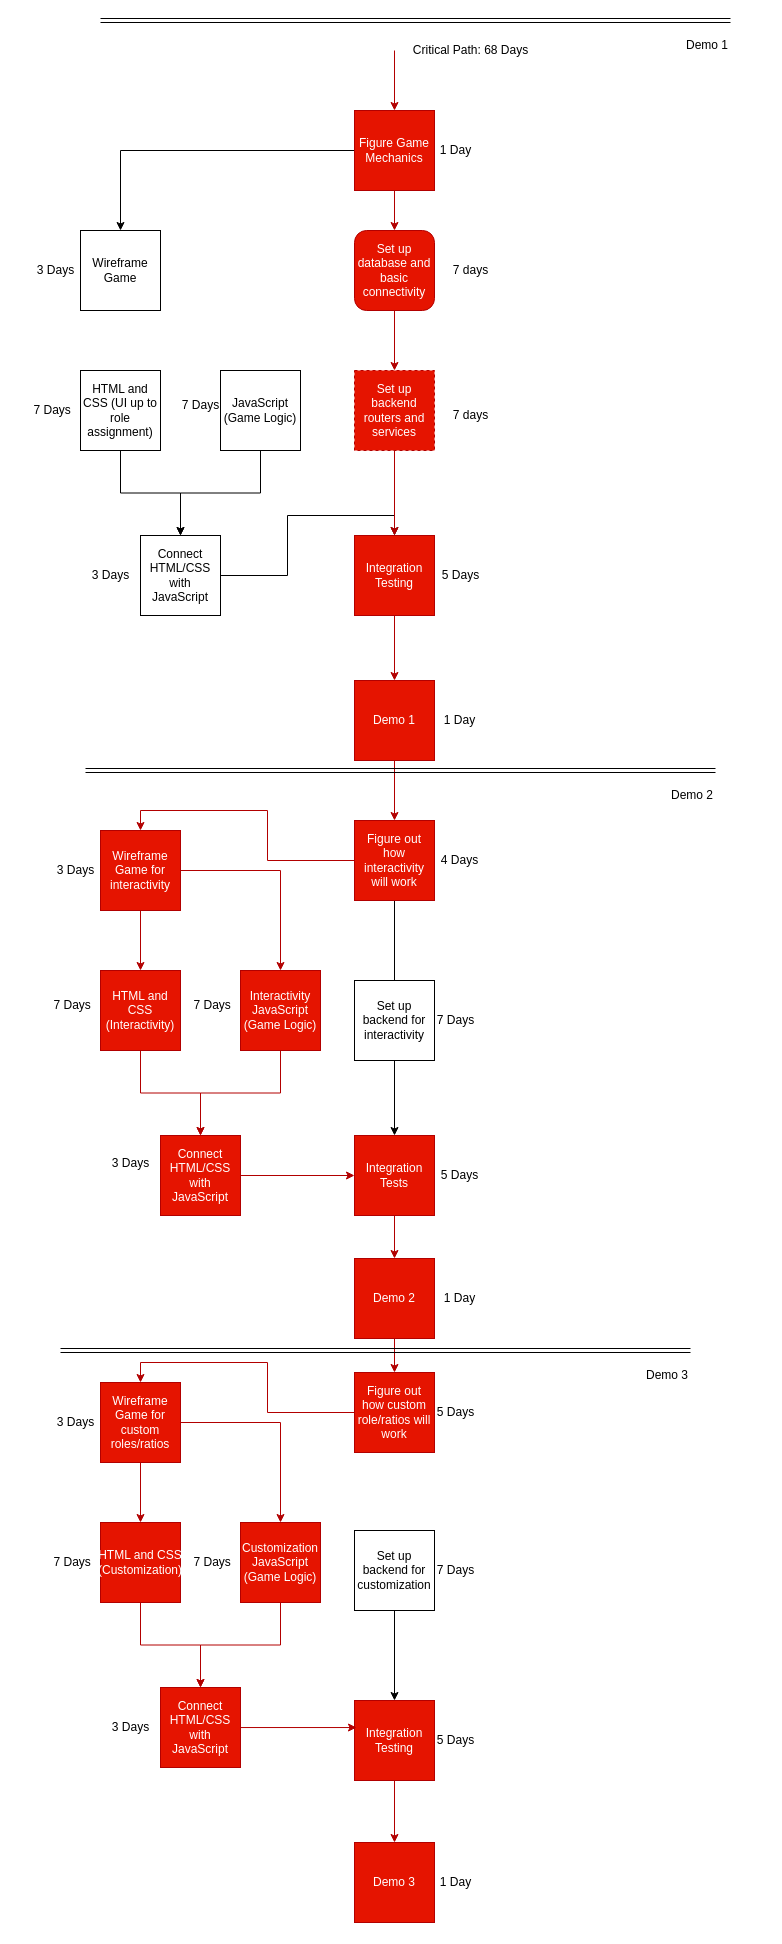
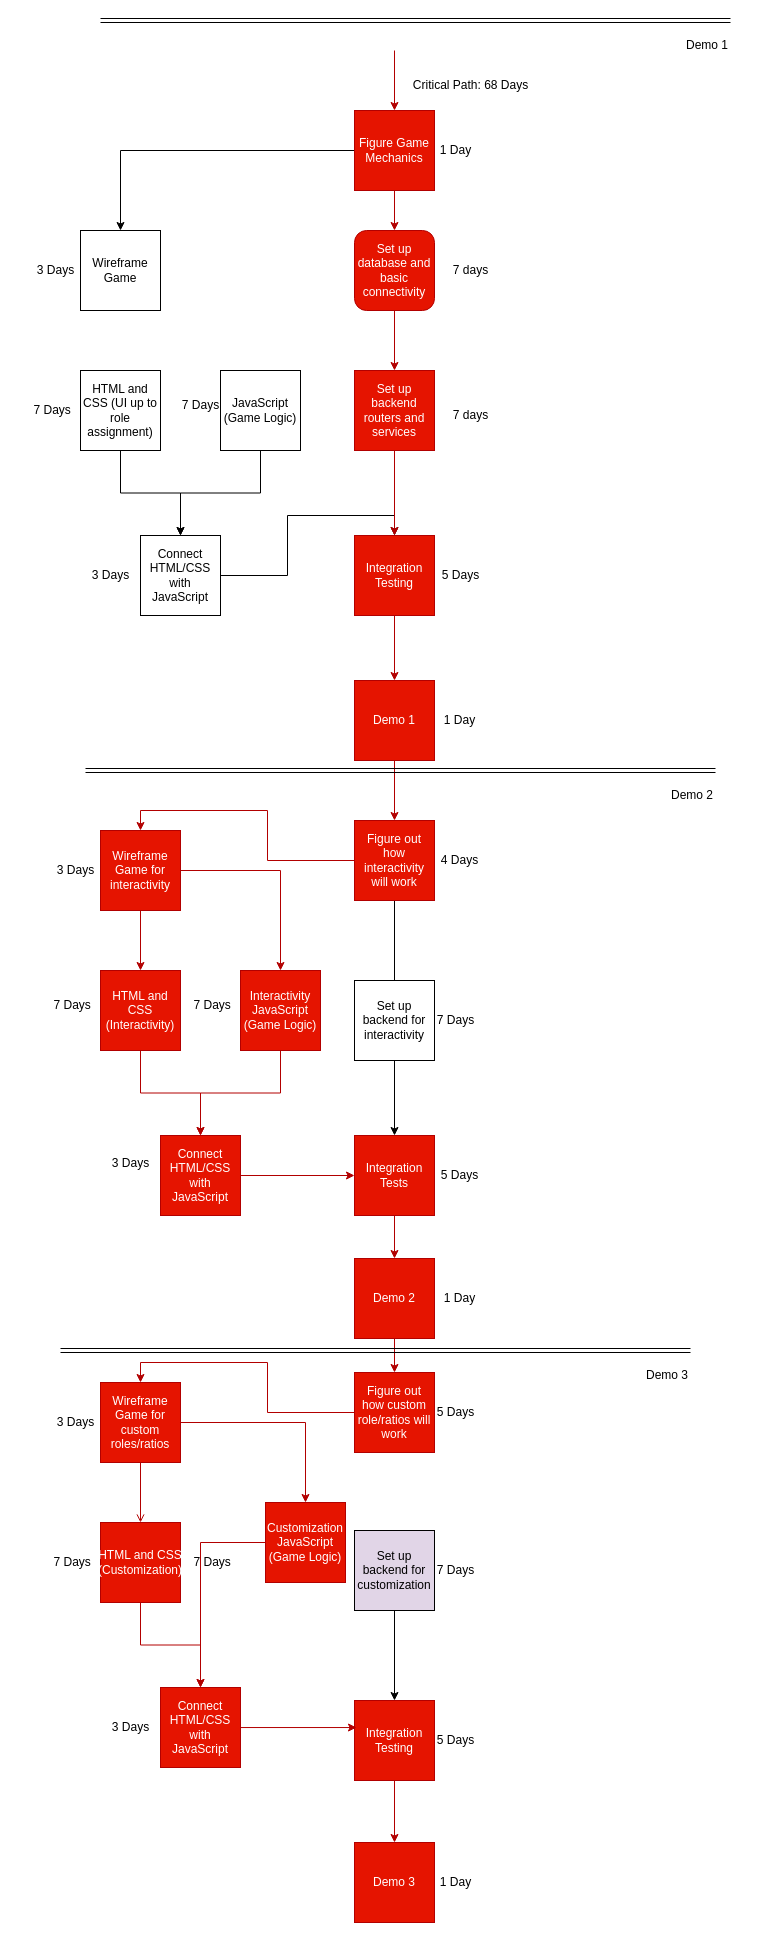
node "Critical Path: 68 Days": moved (471, 51) -> (471, 86)
node "Set up backend routers and services": style dashed -> solid
edge "Wireframe Game for custom roles/ratios" -> "HTML and CSS (Customization)": arrowhead classic -> open
node "Customization JavaScript (Game Logic)": moved (281, 1563) -> (306, 1543)
node "Set up backend for customization": fillcolor #ffffff -> #e1d5e7
